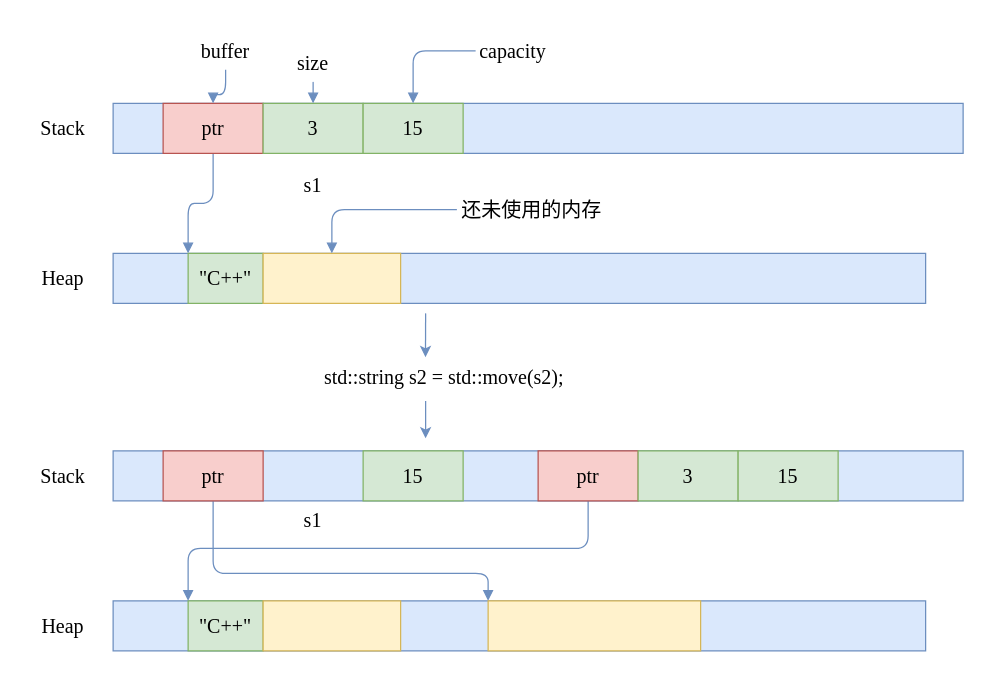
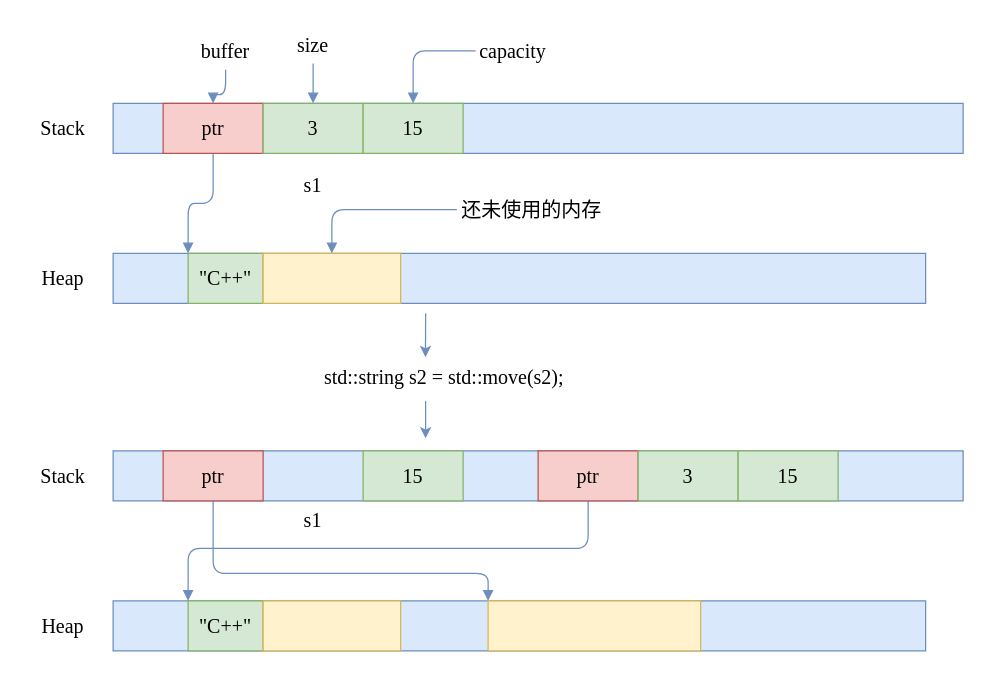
node "size": moved (313, 63) -> (313, 44)
